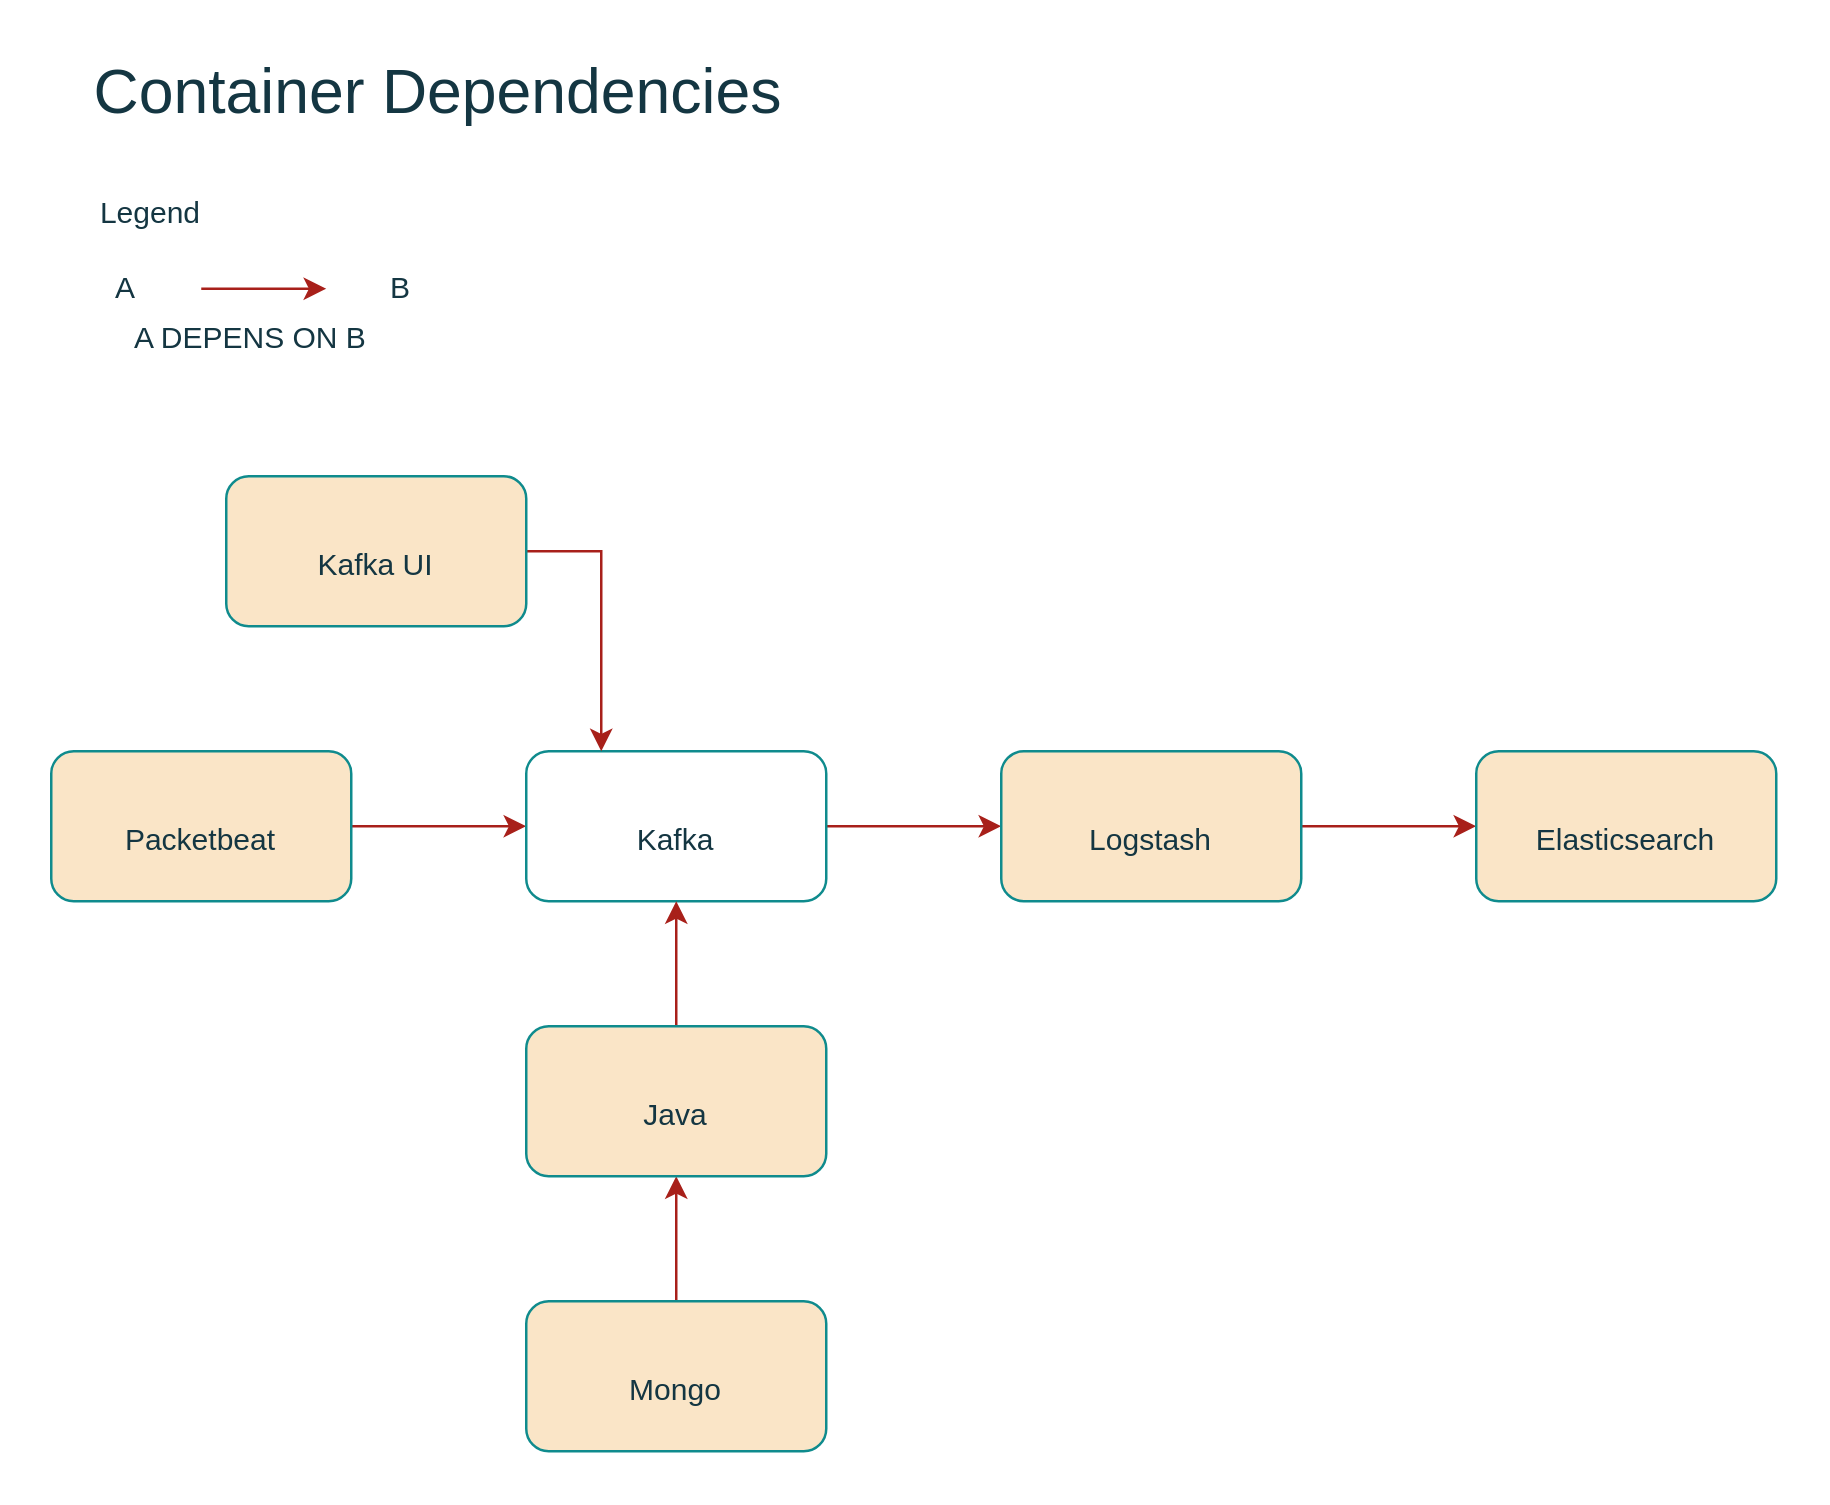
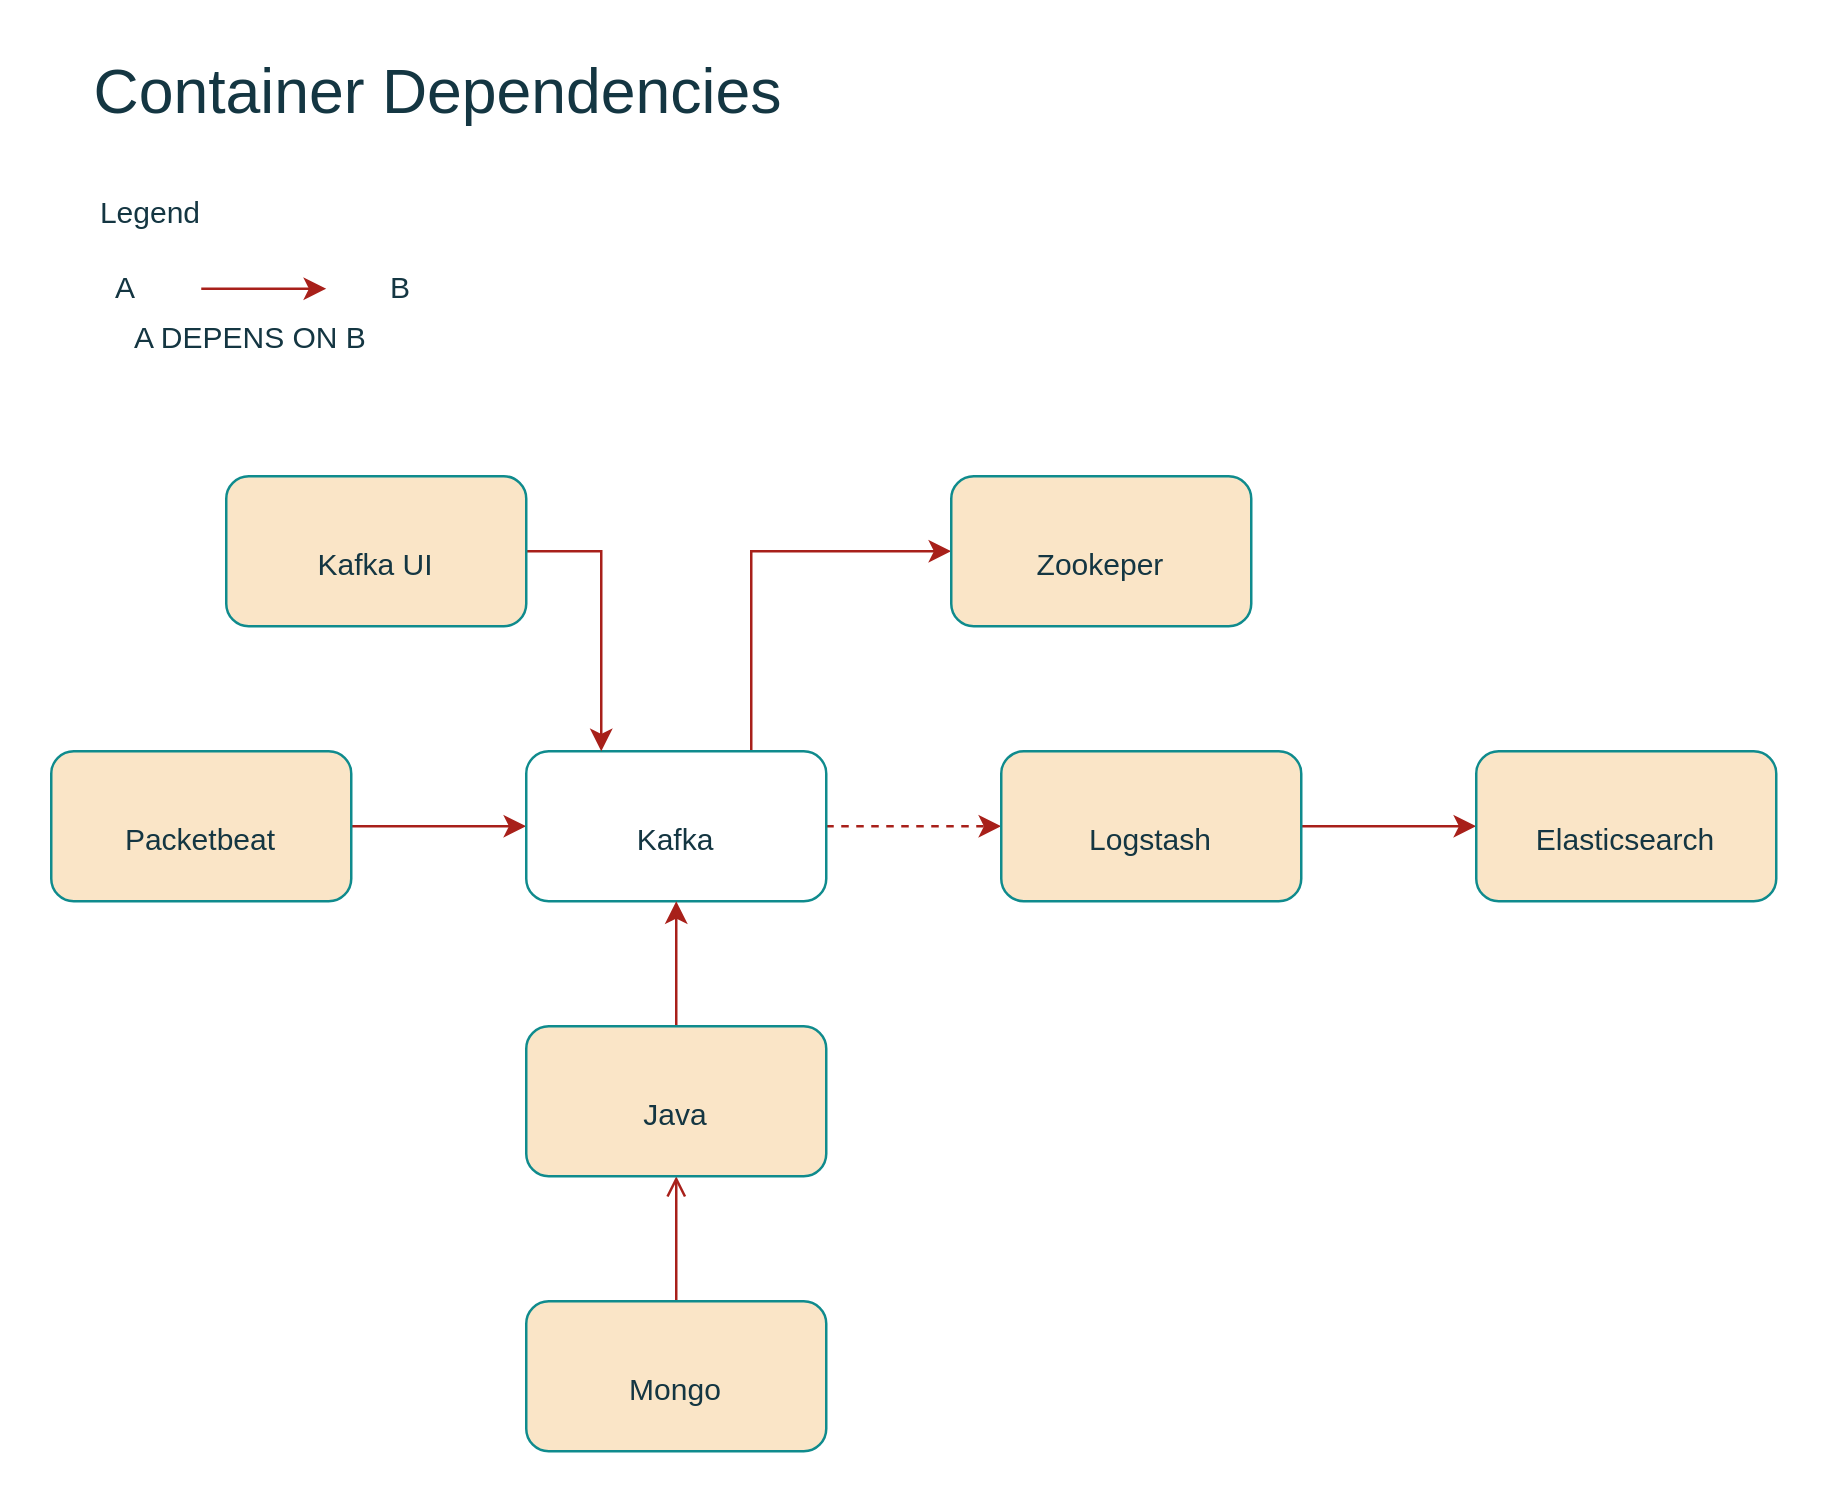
node "Zookeper": added
edge "Kafka" -> "Zookeper": added
edge "Kafka" -> "Logstash": style solid -> dashed
edge "Mongo" -> "Java": arrowhead classic -> open
